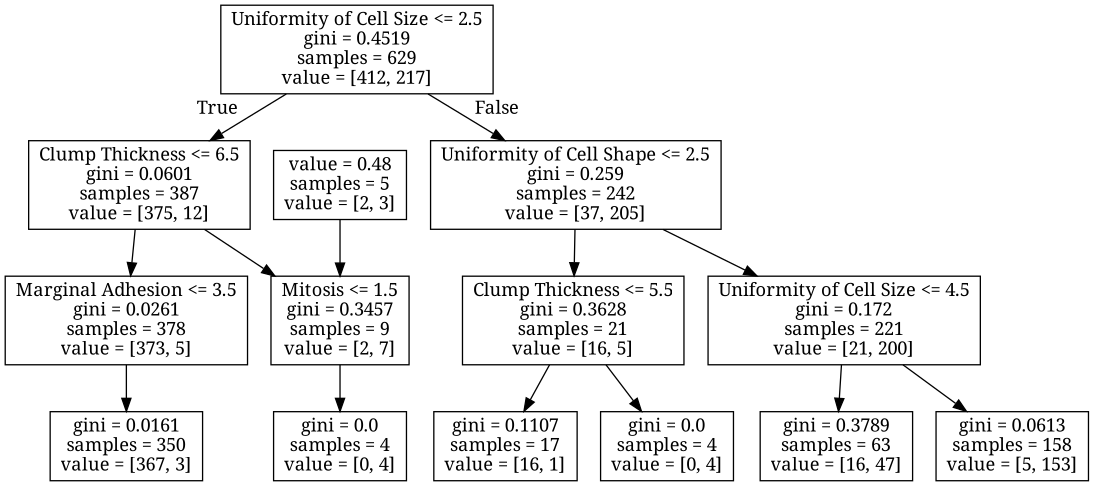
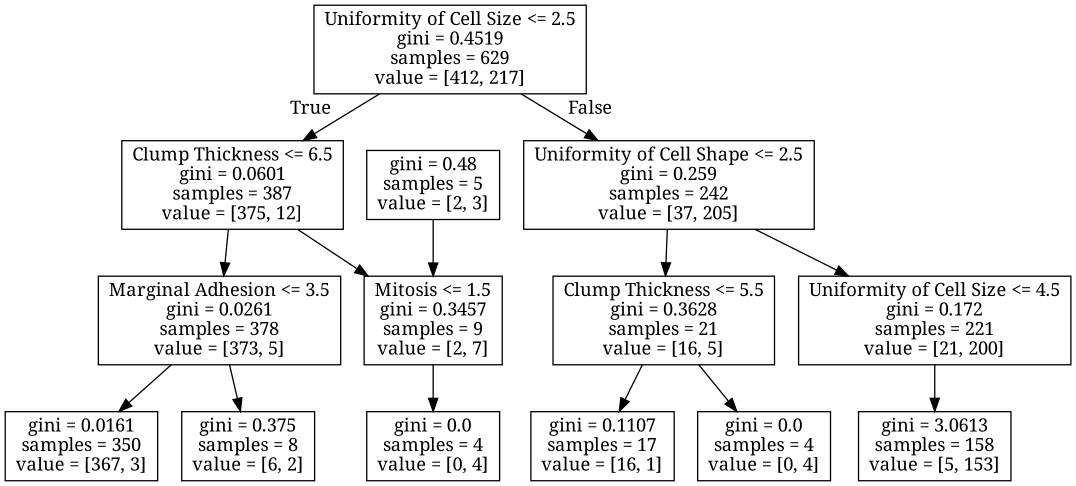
node "value = 0.48 samples = 5 value = [2, 3]": label "value = 0.48 samples = 5 value = [2, 3]" -> "gini = 0.48 samples = 5 value = [2, 3]"
node "gini = 0.375 samples = 8 value = [6, 2]": added
node "gini = 0.3789 samples = 63 value = [16, 47]": removed
node "gini = 0.0613 samples = 158 value = [5, 153]": label "gini = 0.0613 samples = 158 value = [5, 153]" -> "gini = 3.0613 samples = 158 value = [5, 153]"
